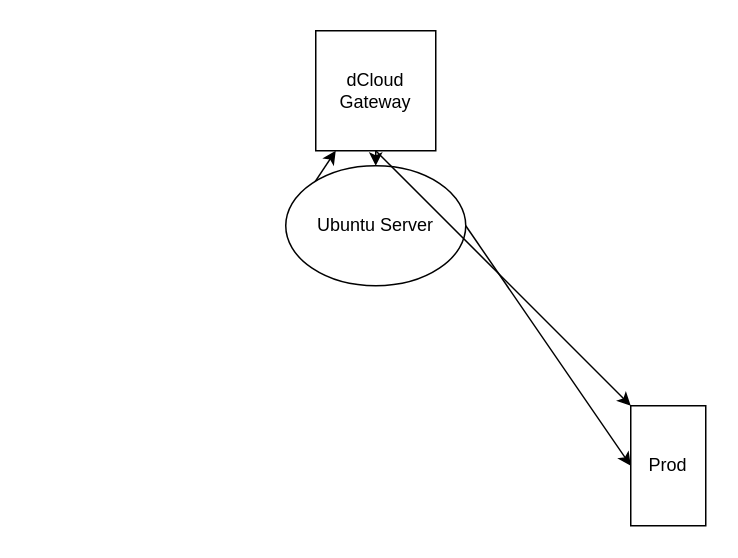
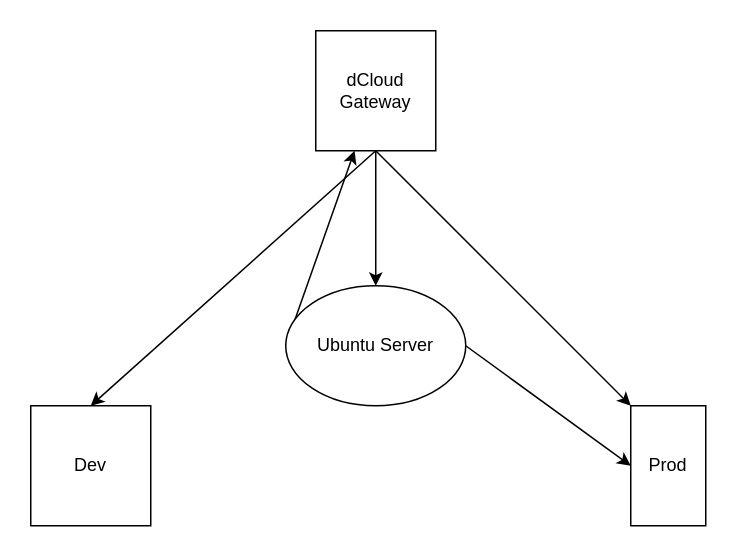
node "Ubuntu Server": moved (376, 226) -> (376, 346)
edge "dCloud Gateway" -> "Dev": added
node "Dev": added
